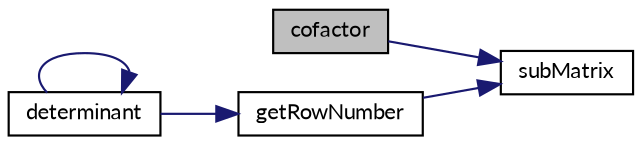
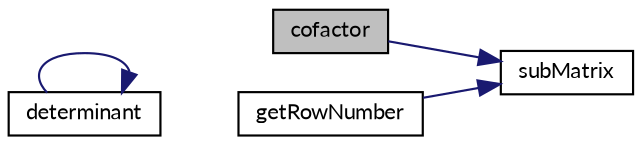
edge "determinant" -> "getRowNumber": removed
